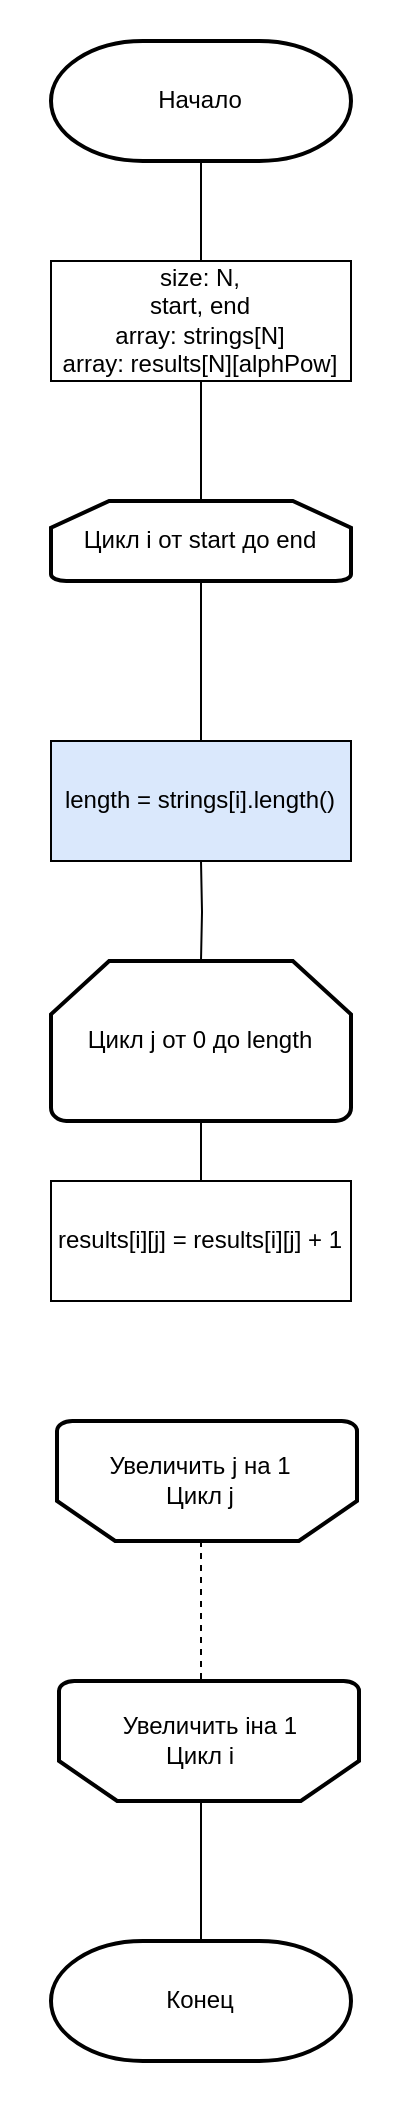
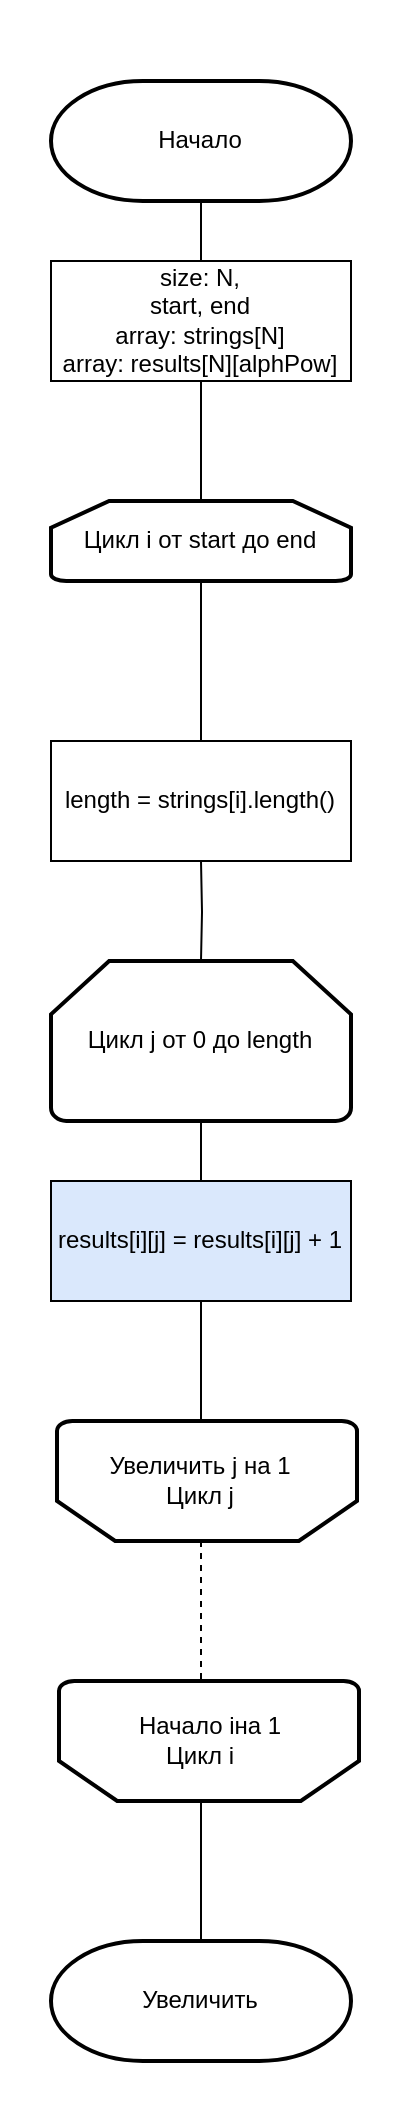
node "Начало": moved (201, 101) -> (201, 141)
node "length = strings[i].length()": fillcolor #dae8fc -> #ffffff
node "results[i][j] = results[i][j] + 1": fillcolor #ffffff -> #dae8fc
edge "results[i][j] = results[i][j] + 1" -- "Увеличить j на 1 Цикл j": added
node "Увеличить iна 1 Цикл i": label "Увеличить iна 1 Цикл i" -> "Начало iна 1 Цикл i"
node "Конец": label "Конец" -> "Увеличить"
